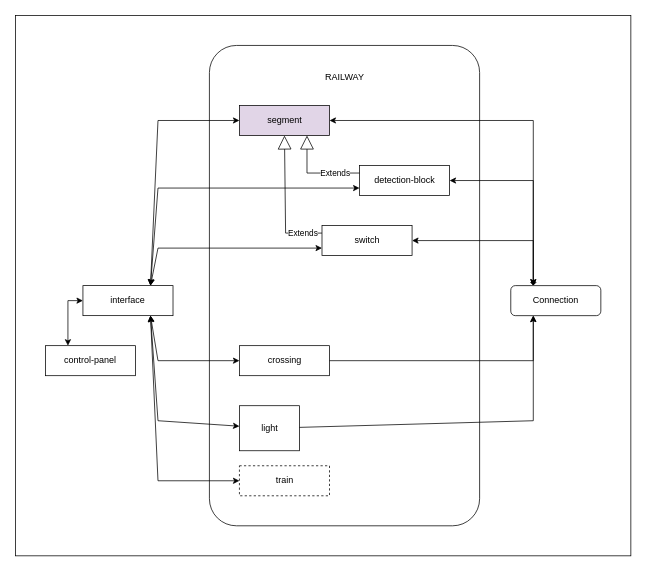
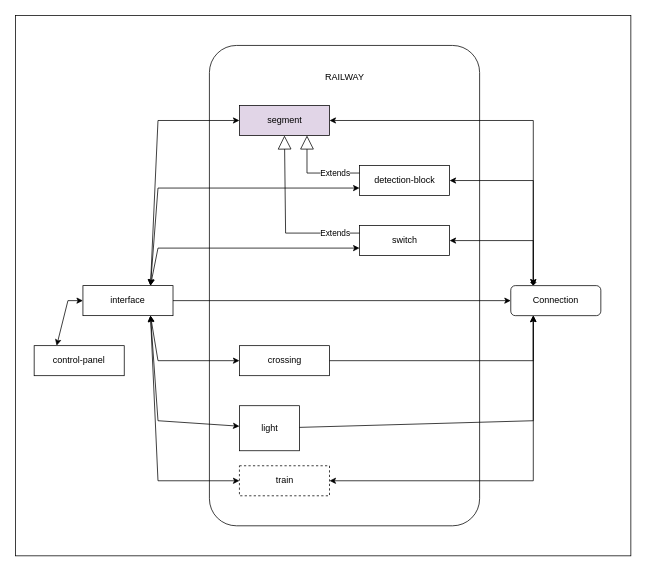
node "switch": moved (367, 240) -> (404, 240)
edge "interface" -> "Connection": added
node "control-panel": moved (90, 360) -> (79, 360)
edge "Connection" -- "train": added
